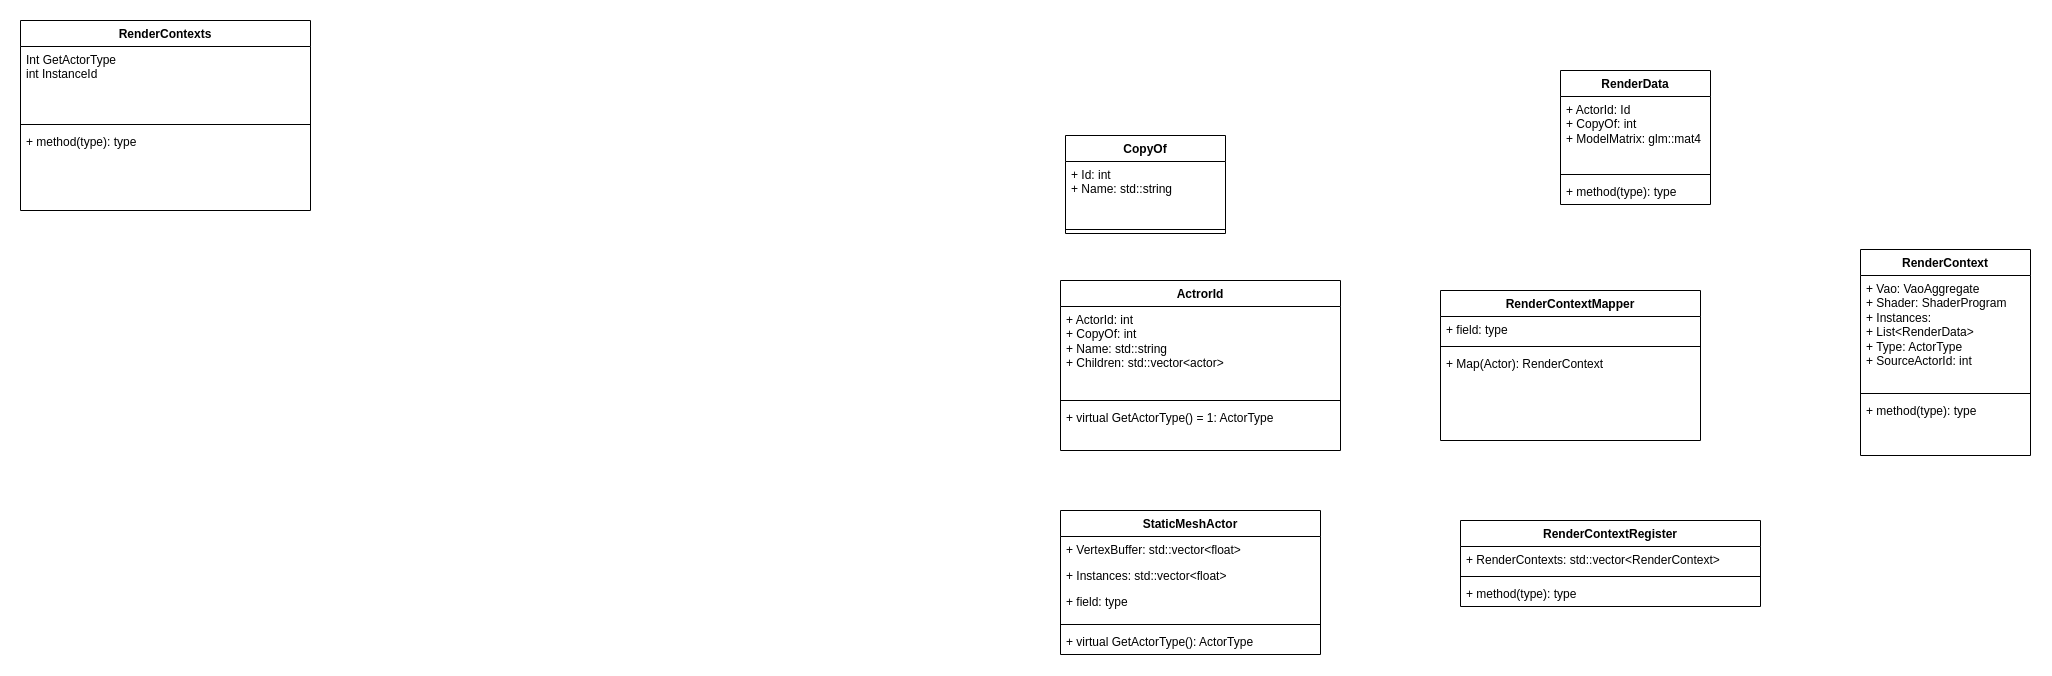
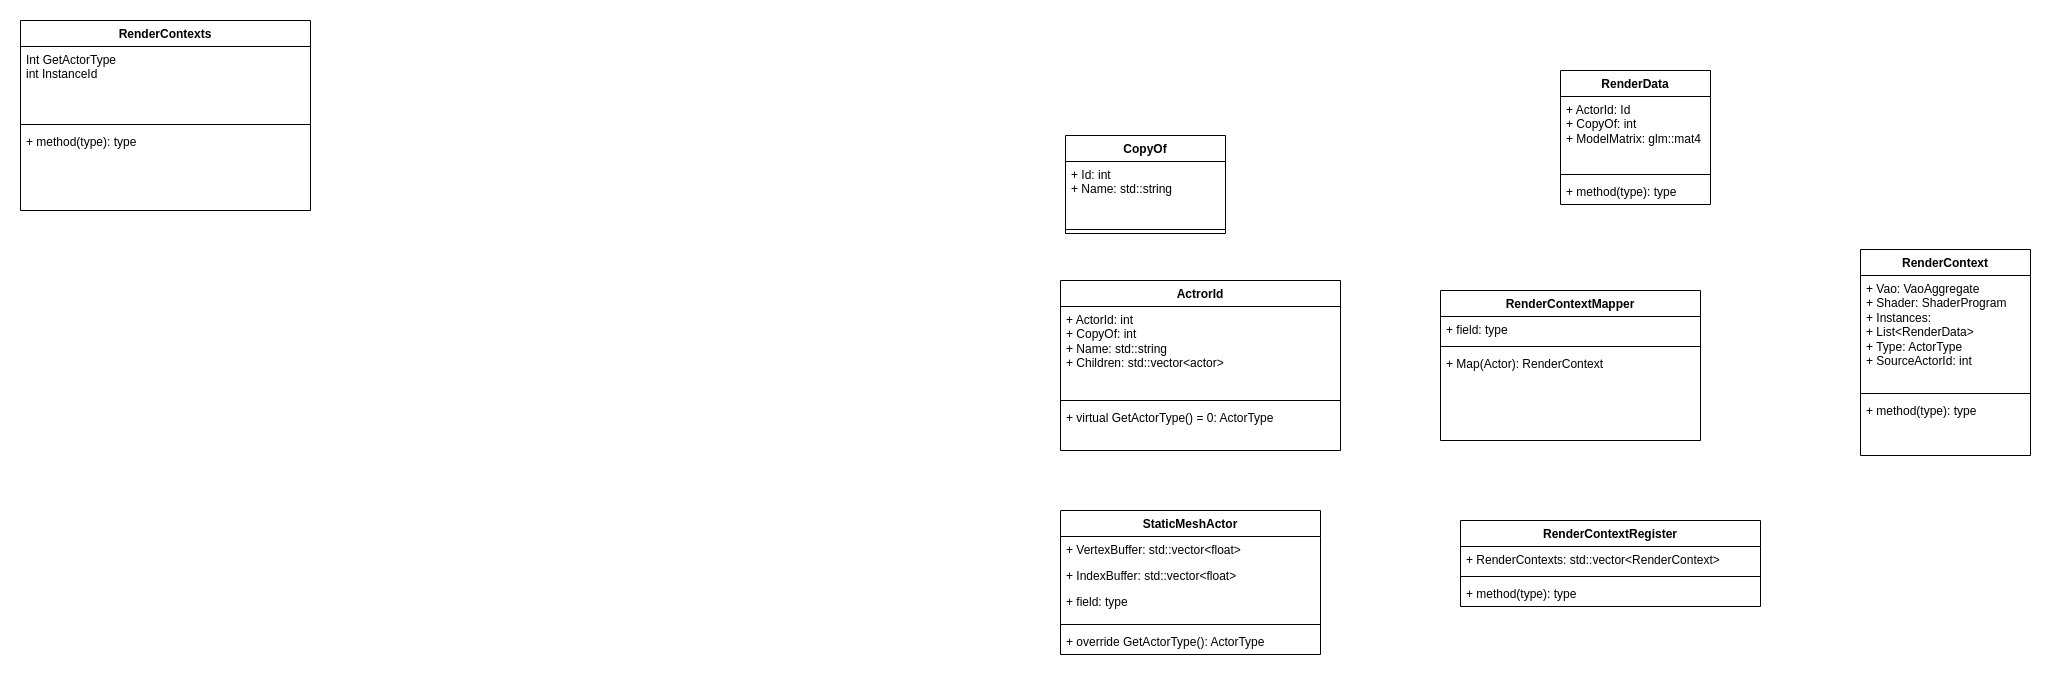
node "+ virtual GetActorType() = 1: ActorType": label "+ virtual GetActorType() = 1: ActorType" -> "+ virtual GetActorType() = 0: ActorType"
node "+ Instances: std::vector<float>": label "+ Instances: std::vector<float>" -> "+ IndexBuffer: std::vector<float>"
node "+ virtual GetActorType(): ActorType": label "+ virtual GetActorType(): ActorType" -> "+ override GetActorType(): ActorType"
